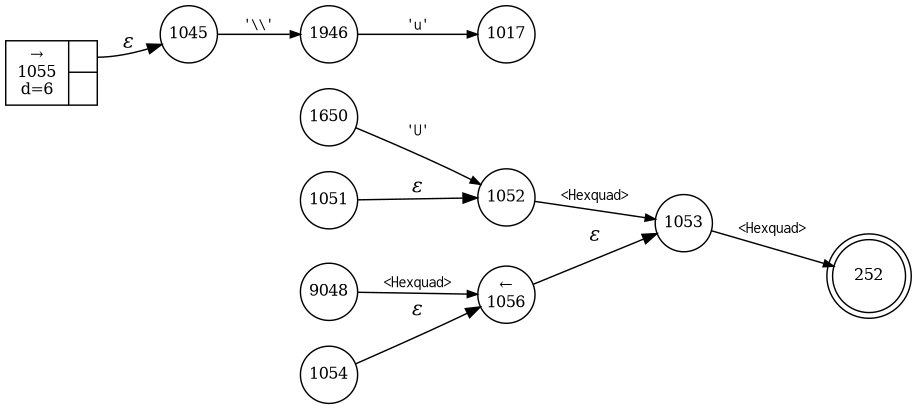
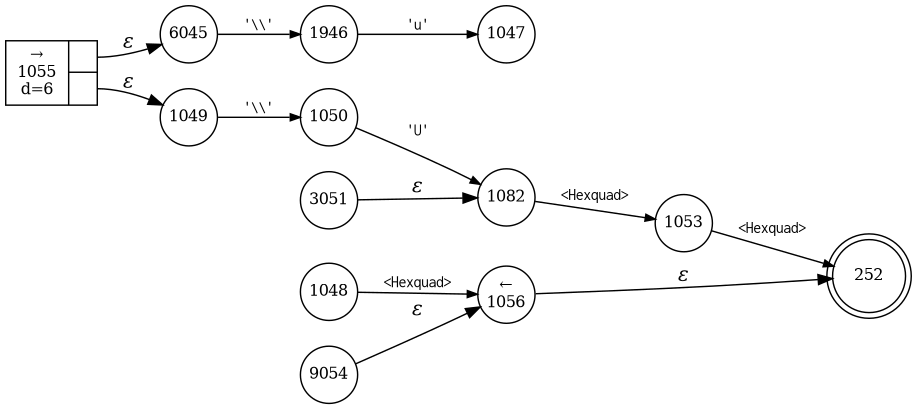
node "1045": label "1045" -> "6045"
node "1017": label "1017" -> "1047"
node "1049": added
node "1650": label "1650" -> "1050"
node "1052": label "1052" -> "1082"
node "1051": label "1051" -> "3051"
edge "← 1056" -> "1053": now "← 1056" -> "252"
node "9048": label "9048" -> "1048"
node "1054": label "1054" -> "9054"
